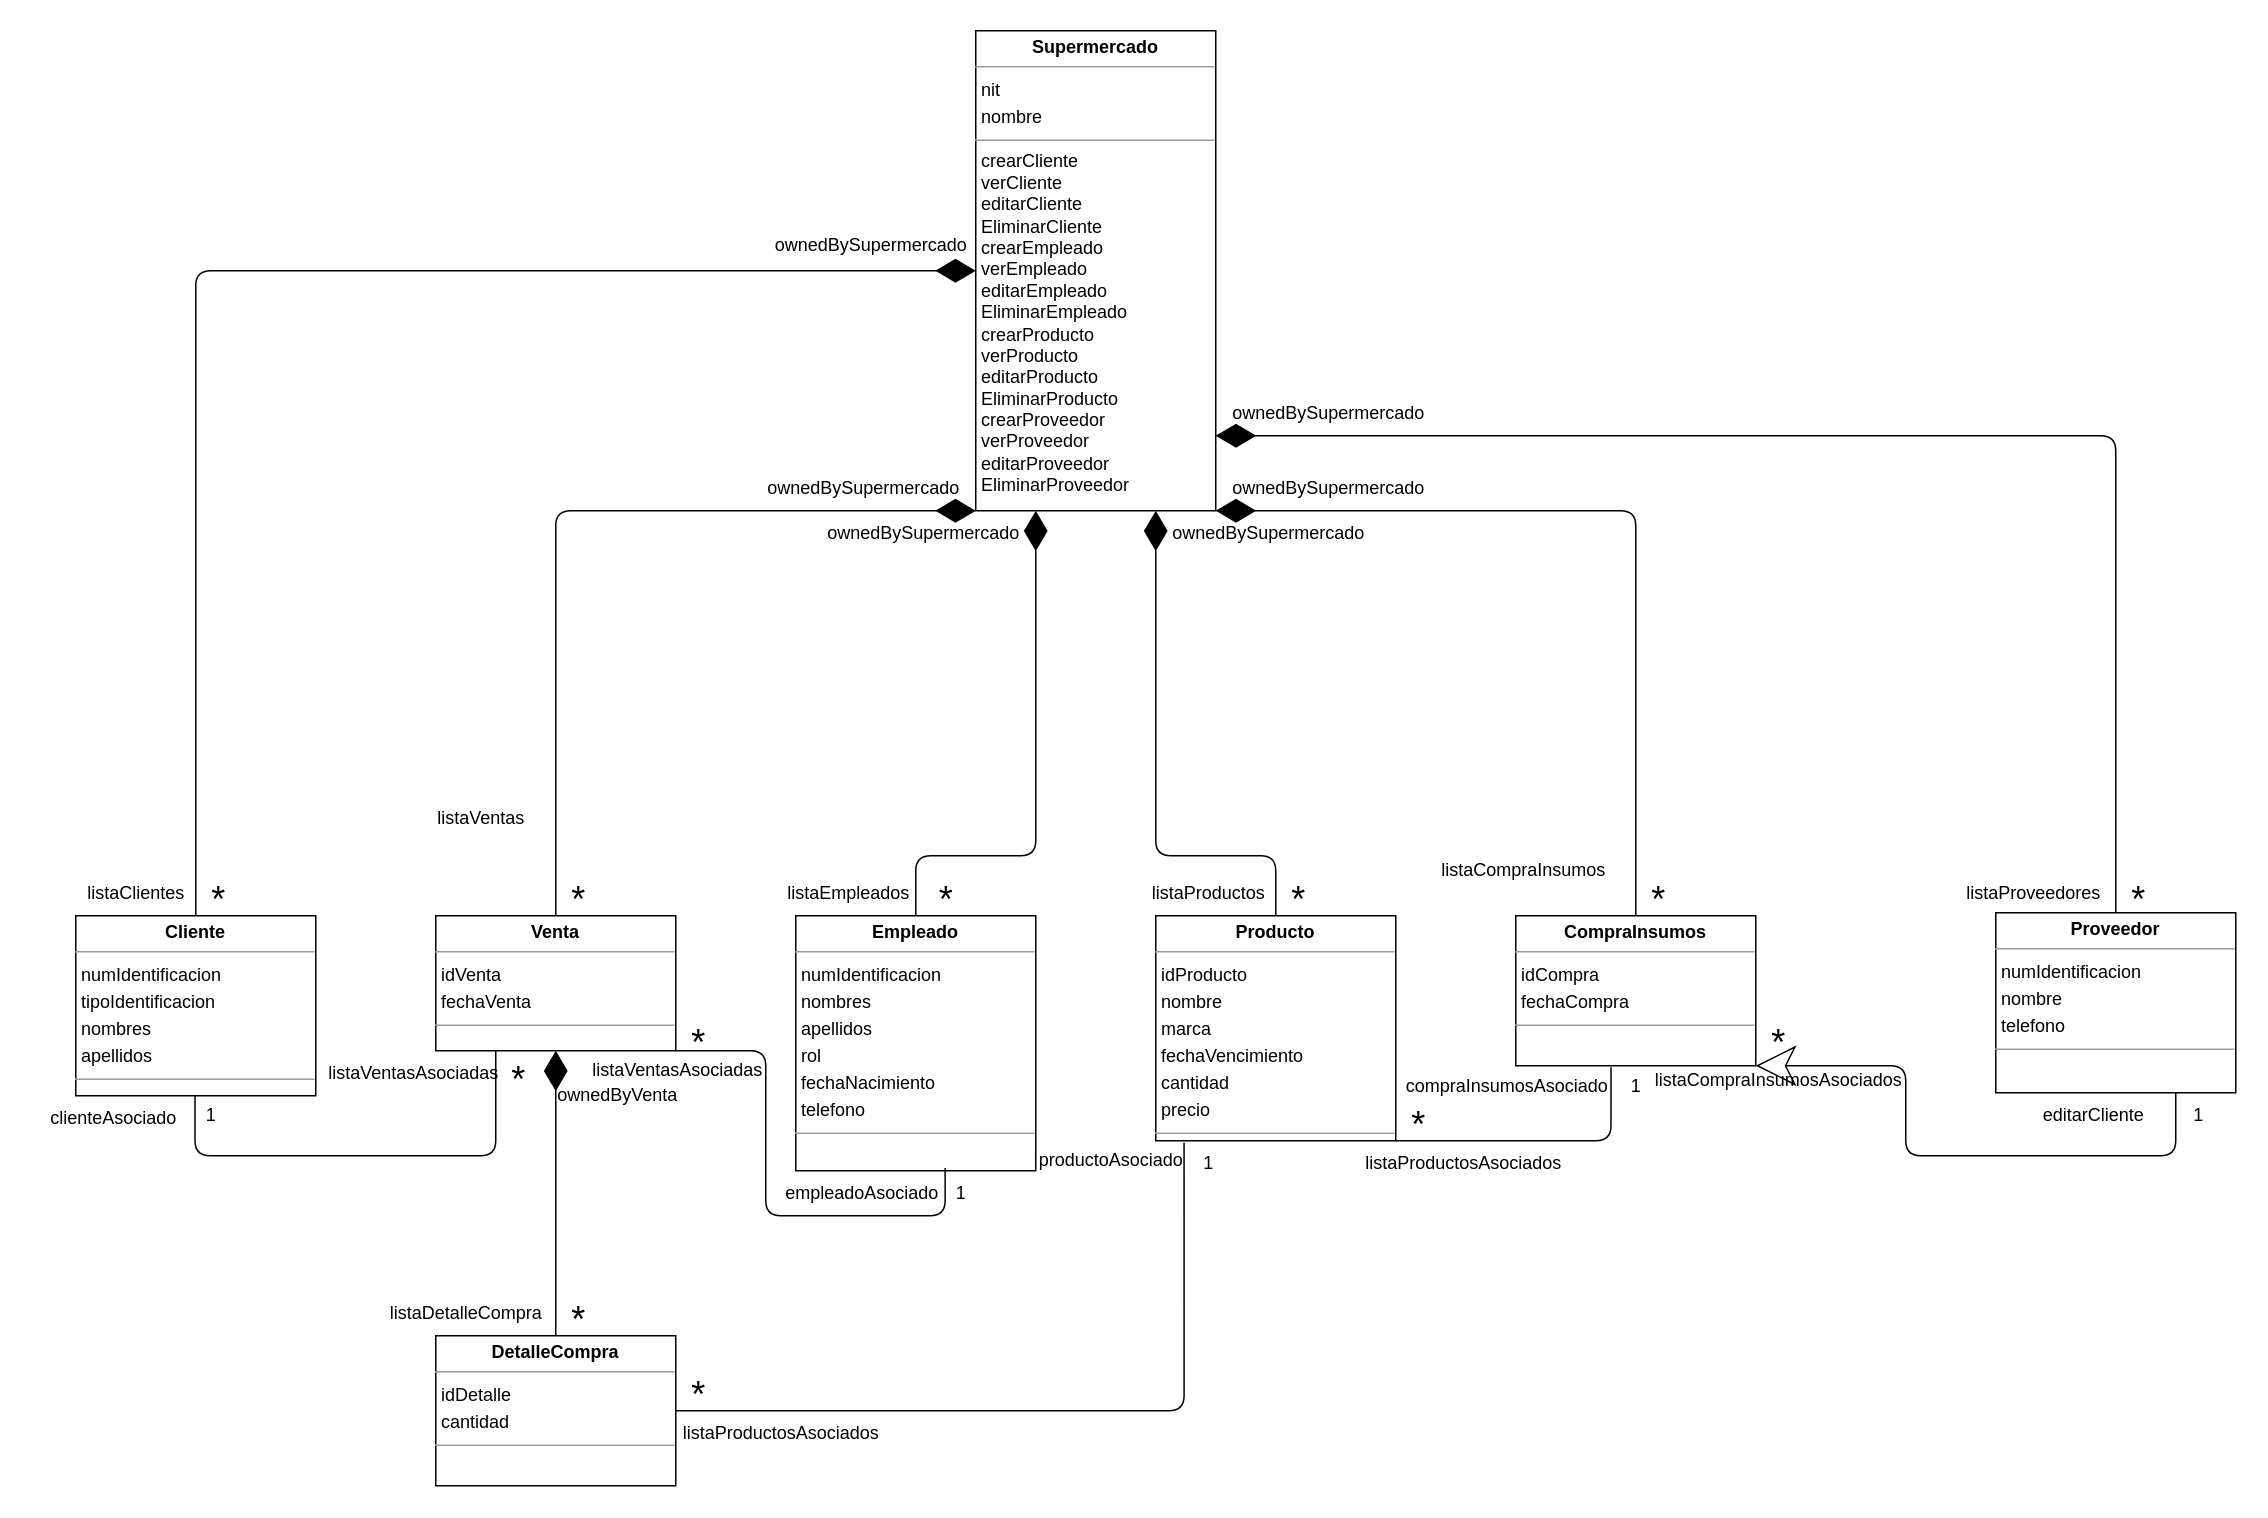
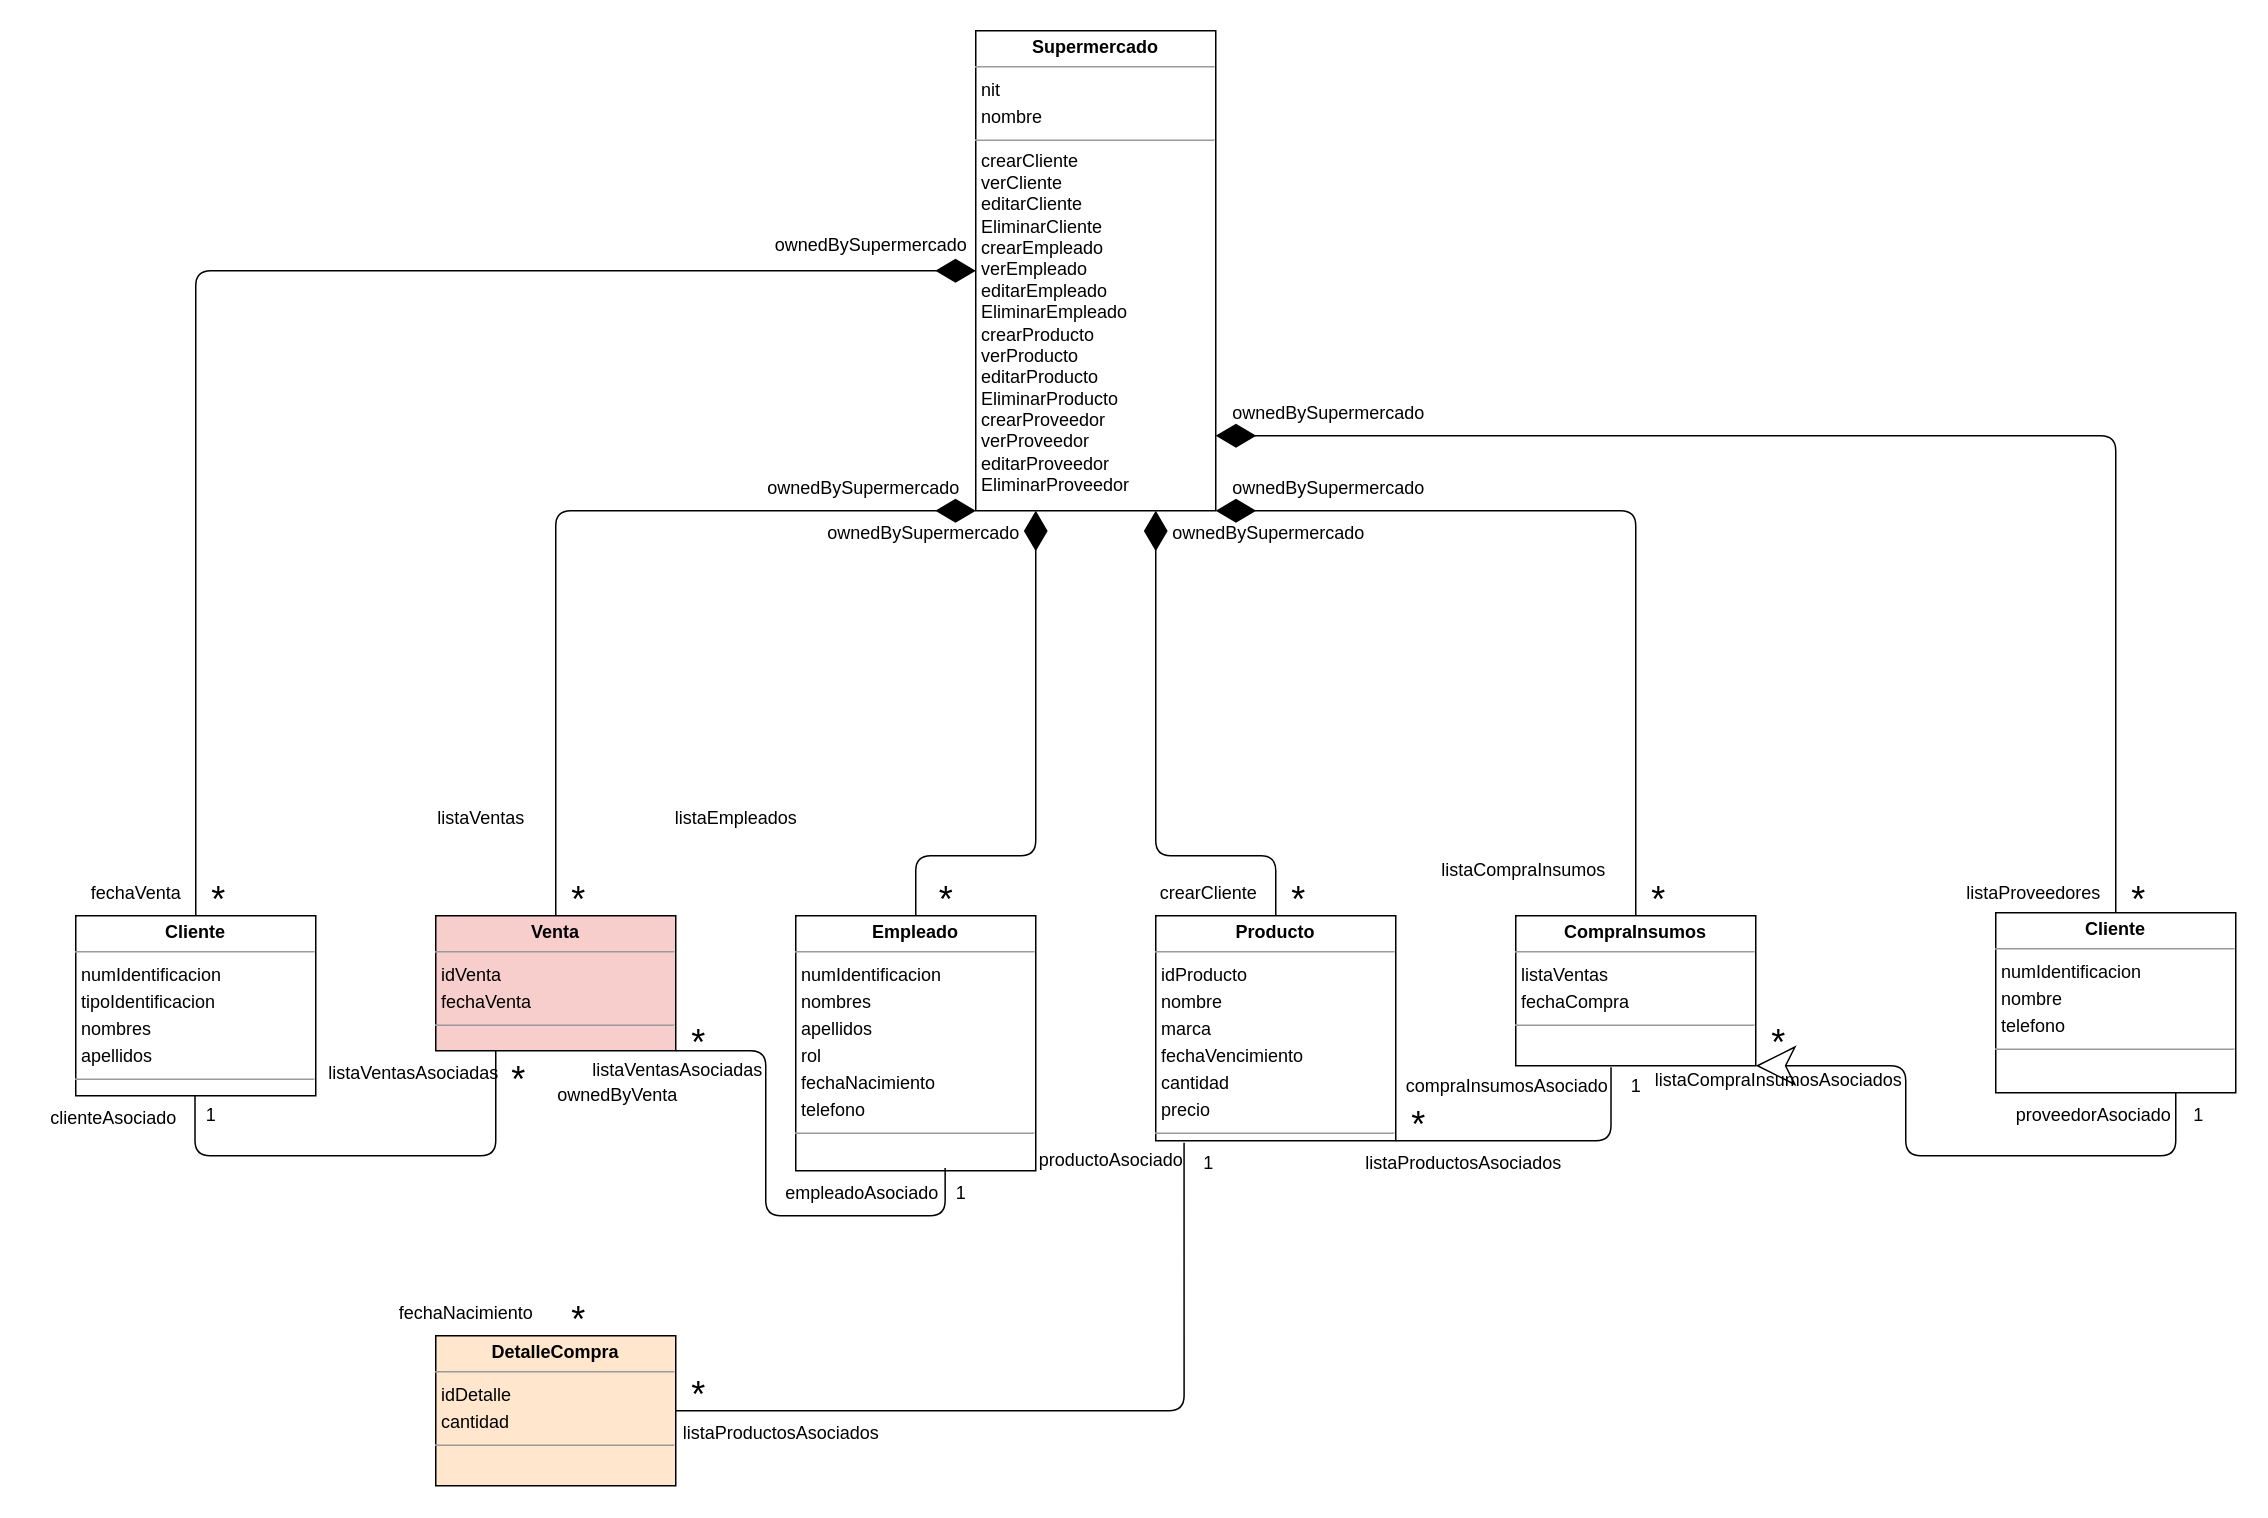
node "listaClientes": label "listaClientes" -> "fechaVenta"
node "listaEmpleados": moved (848, 893) -> (736, 818)
node "listaProductos": label "listaProductos" -> "crearCliente"
node "CompraInsumos idCompra fechaCompra": label "CompraInsumos idCompra fechaCompra" -> "CompraInsumos listaVentas fechaCompra"
node "Proveedor numIdentificacion nombre telefono": label "Proveedor numIdentificacion nombre telefono" -> "Cliente numIdentificacion nombre telefono"
node "Venta idVenta fechaVenta": fillcolor #ffffff -> #f8cecc
node "editarCliente": label "editarCliente" -> "proveedorAsociado"
edge "DetalleCompra idDetalle cantidad" -> "Venta idVenta fechaVenta": removed
node "listaDetalleCompra": label "listaDetalleCompra" -> "fechaNacimiento"
node "DetalleCompra idDetalle cantidad": fillcolor #ffffff -> #ffe6cc
